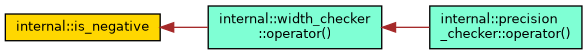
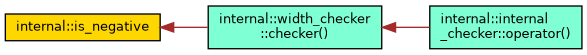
node "internal::width_checker ::operator()": label "internal::width_checker ::operator()" -> "internal::width_checker ::checker()"
node "internal::precision _checker::operator()": label "internal::precision _checker::operator()" -> "internal::internal _checker::operator()"
